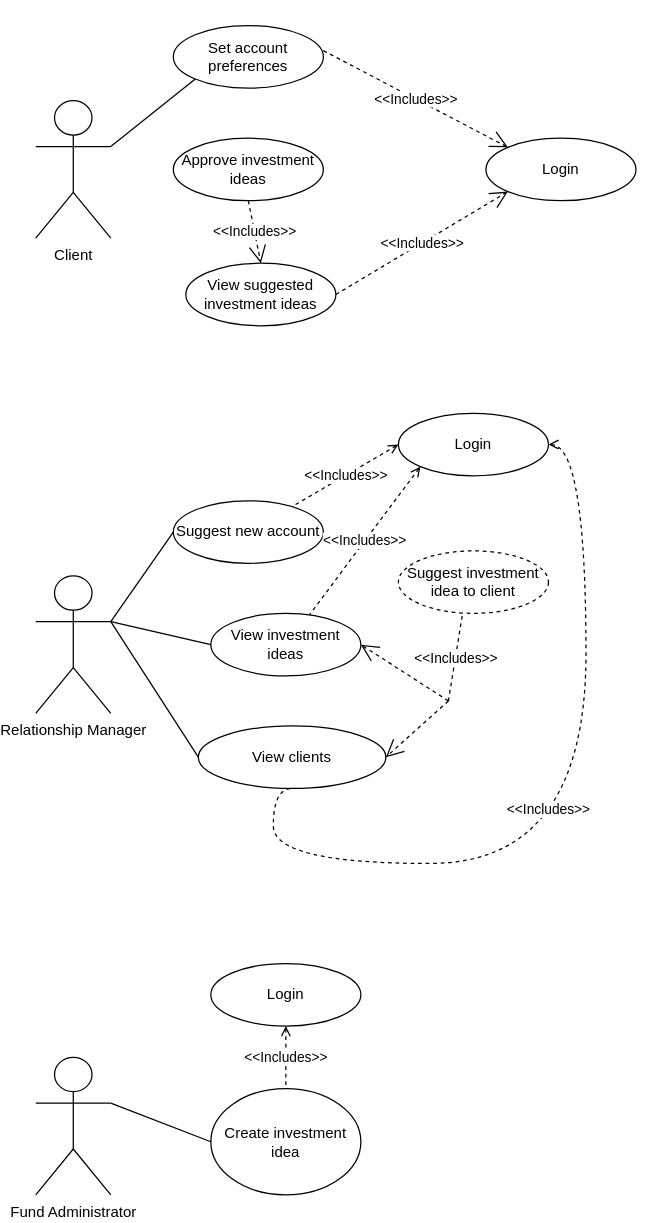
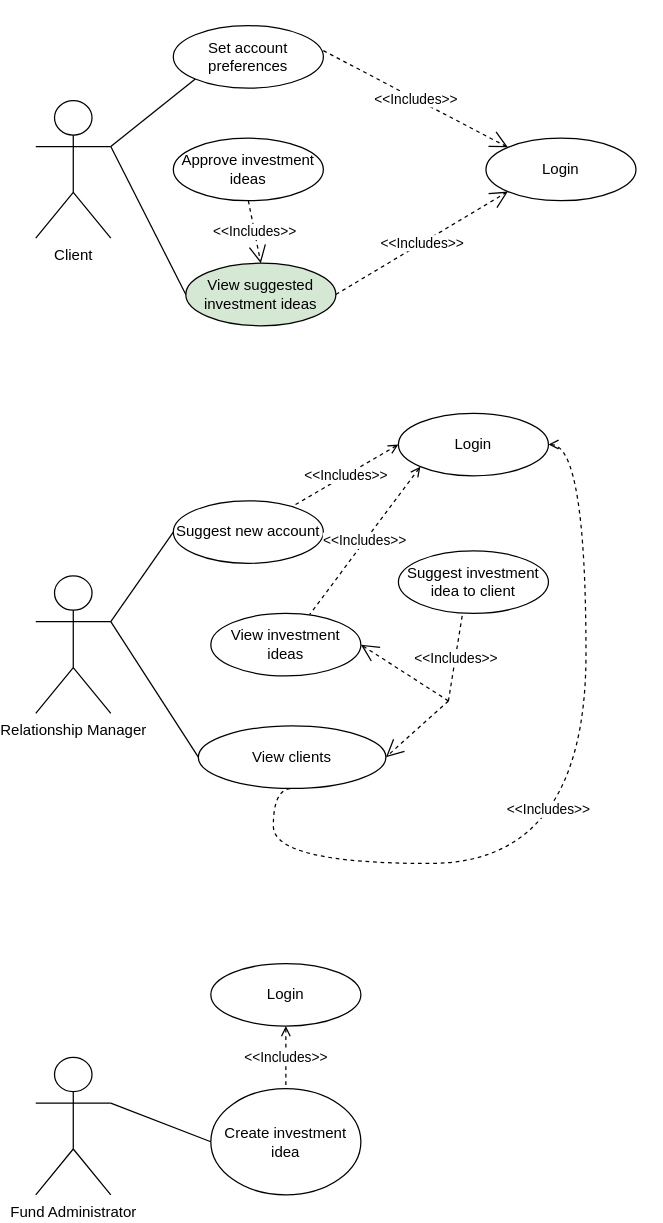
edge "Client" -- "View suggested investment ideas": added
node "View suggested investment ideas": fillcolor #ffffff -> #d5e8d4
node "Suggest investment idea to client": style dashed -> solid
edge "Relationship Manager" -- "View investment ideas": removed
